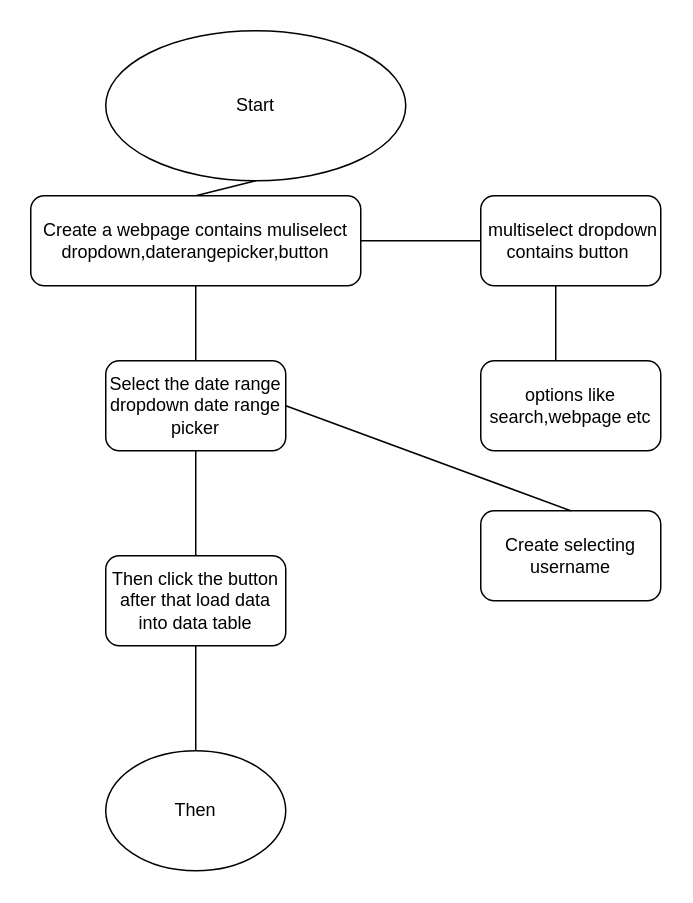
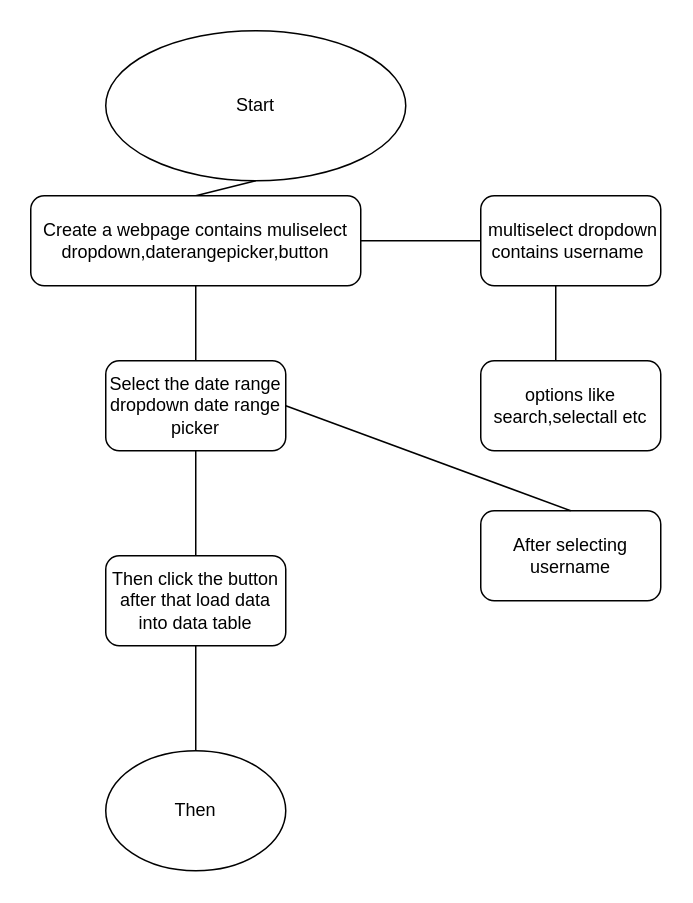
node "multiselect dropdown contains button": label "multiselect dropdown contains button" -> "multiselect dropdown contains username"
node "options like search,webpage etc": label "options like search,webpage etc" -> "options like search,selectall etc"
node "Create selecting username": label "Create selecting username" -> "After selecting username"
